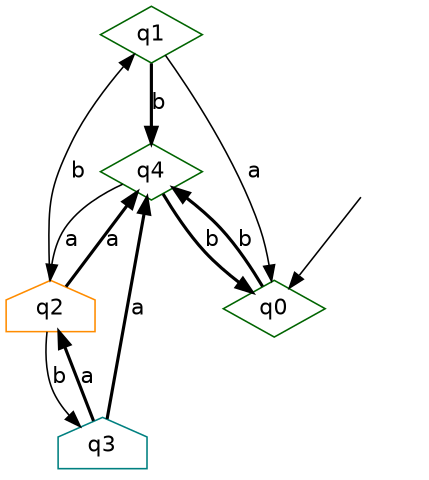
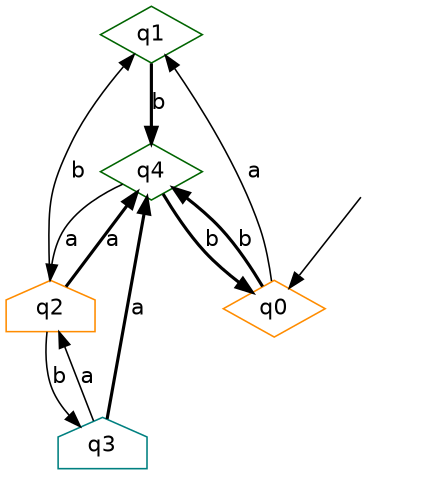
edge "q1" -> "q0": reversed
node "q0": color darkgreen -> darkorange
edge "q3" -> "q2": style bold -> solid
